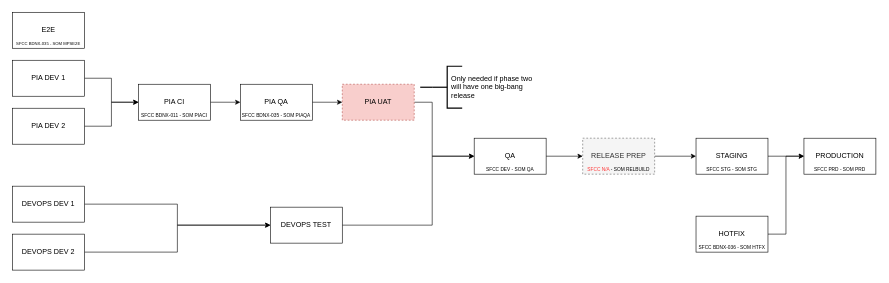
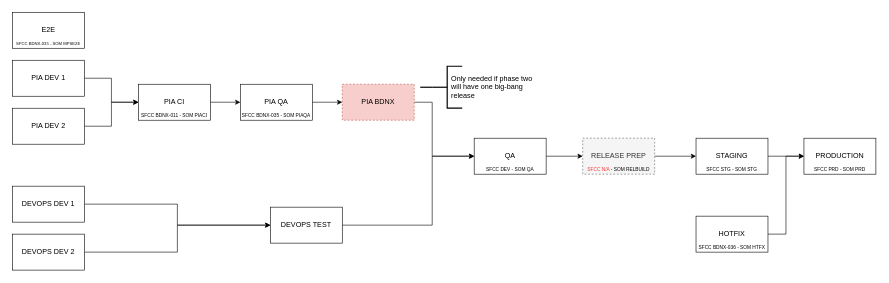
node "PIA UAT": label "PIA UAT" -> "PIA BDNX"
